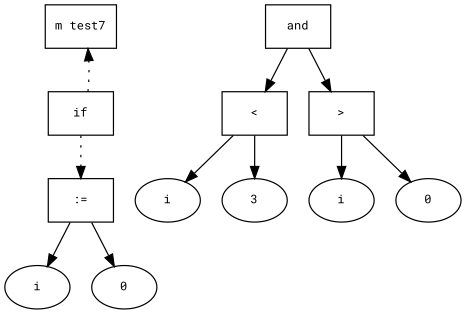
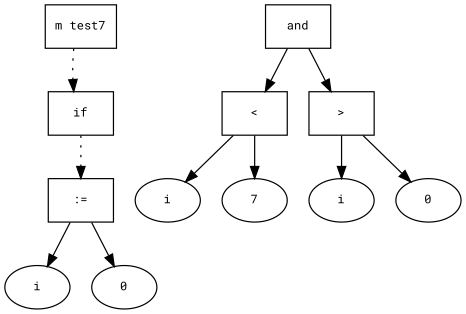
edge "if" -> "m test7": reversed
node "3": label "3" -> "7"
